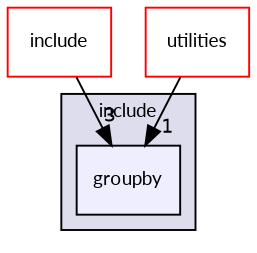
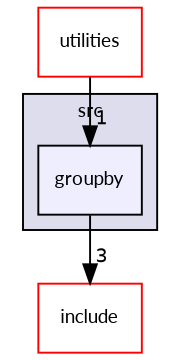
edge "include" -> "groupby": reversed
cluster "include": label "include" -> "src"
